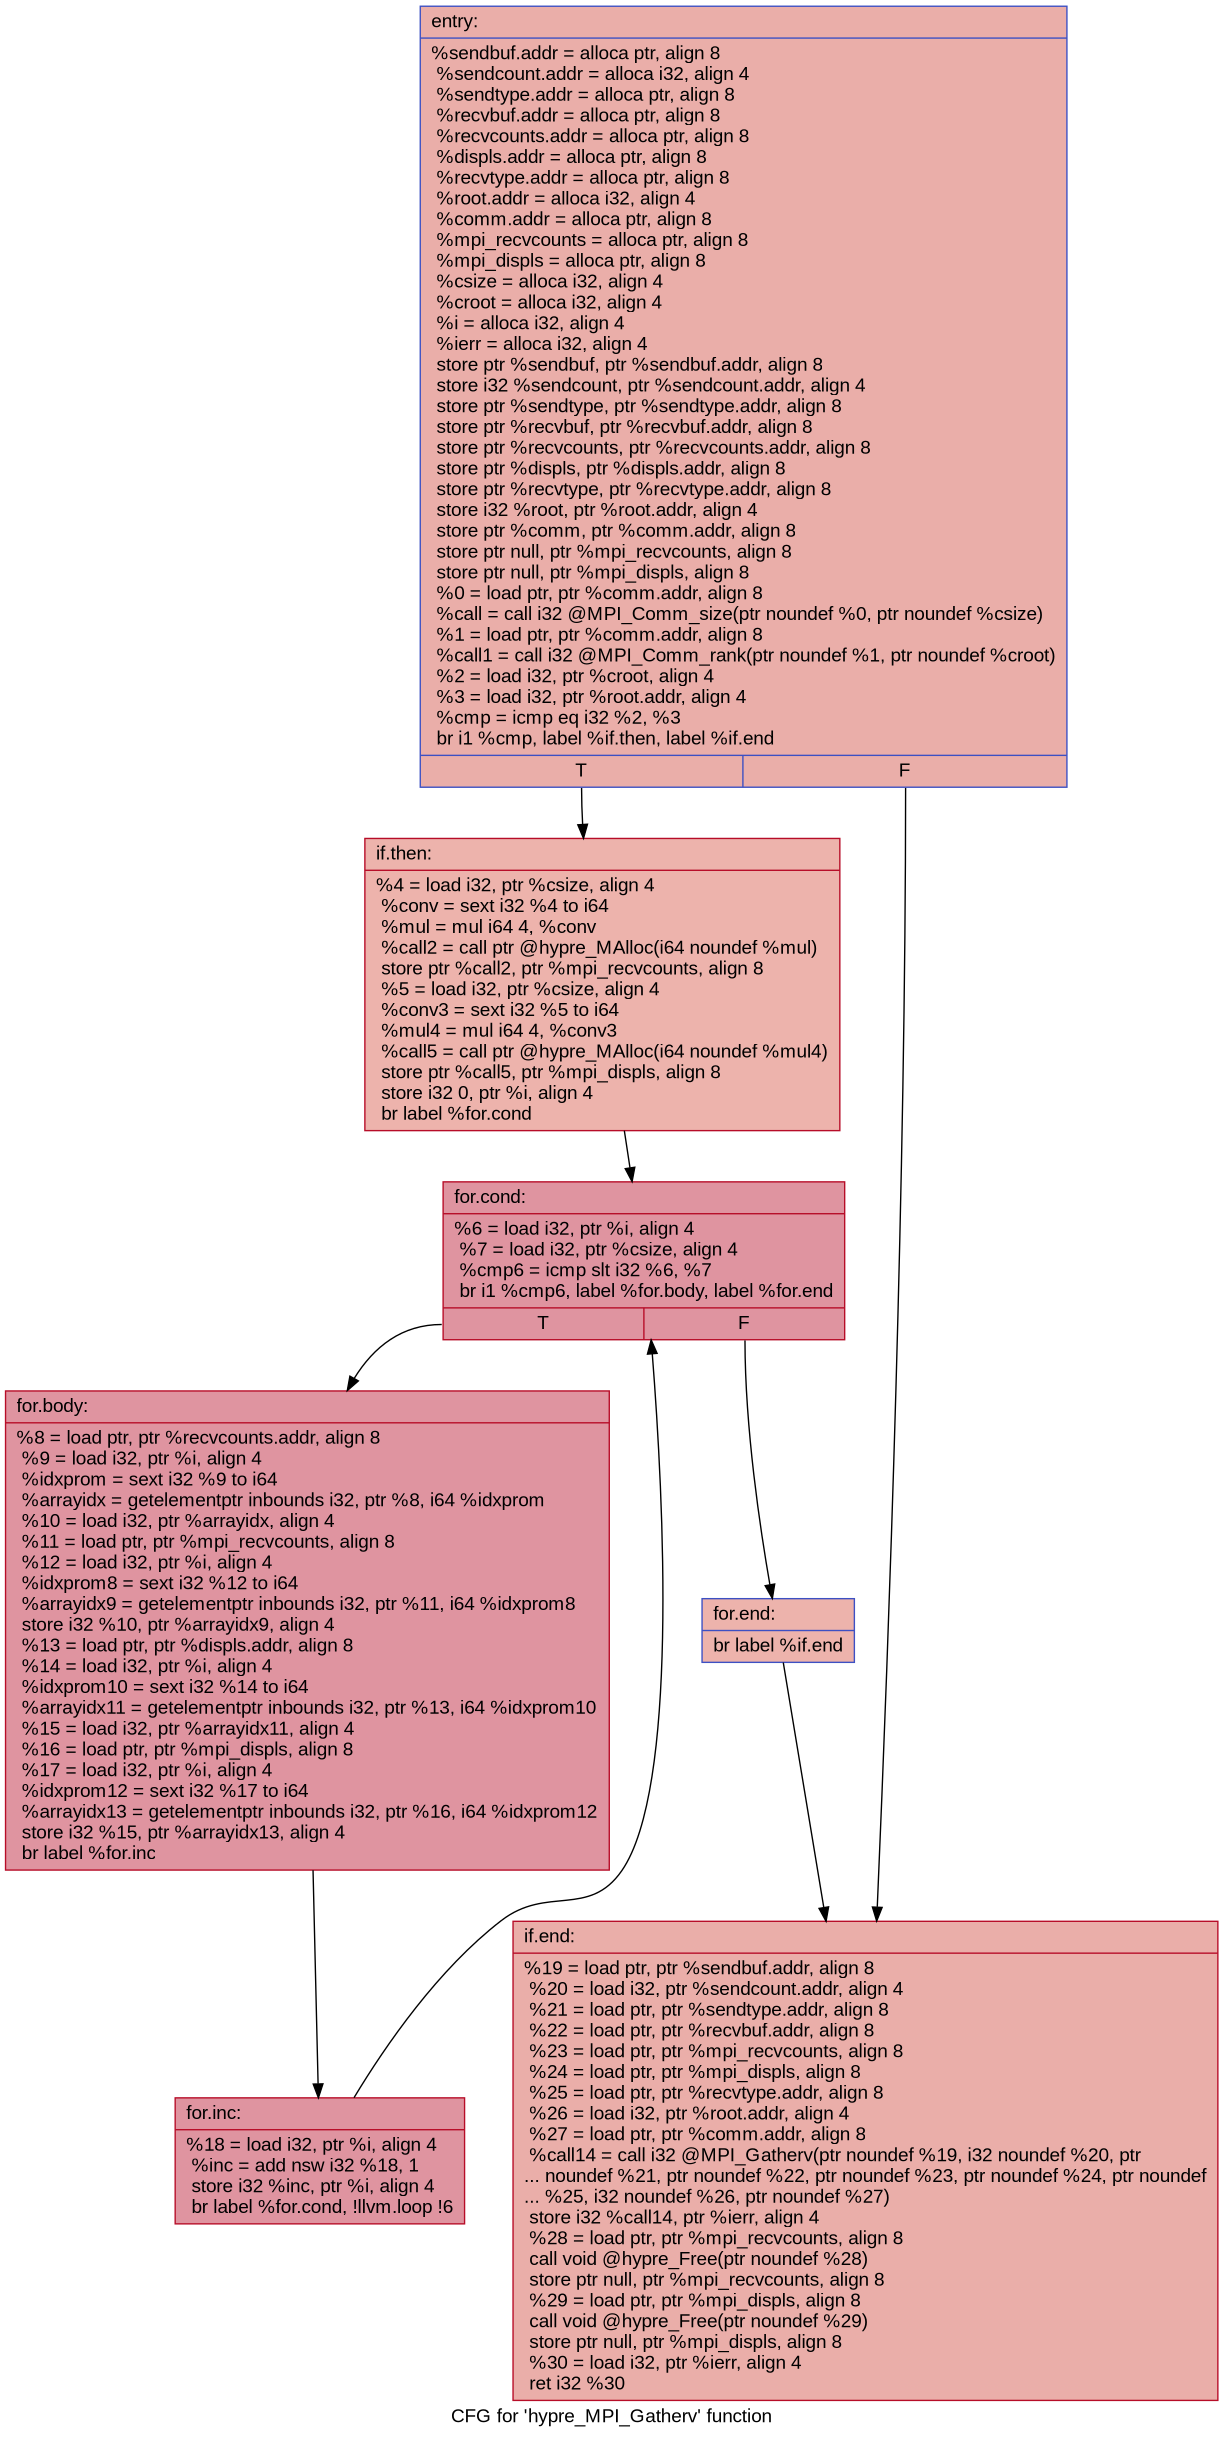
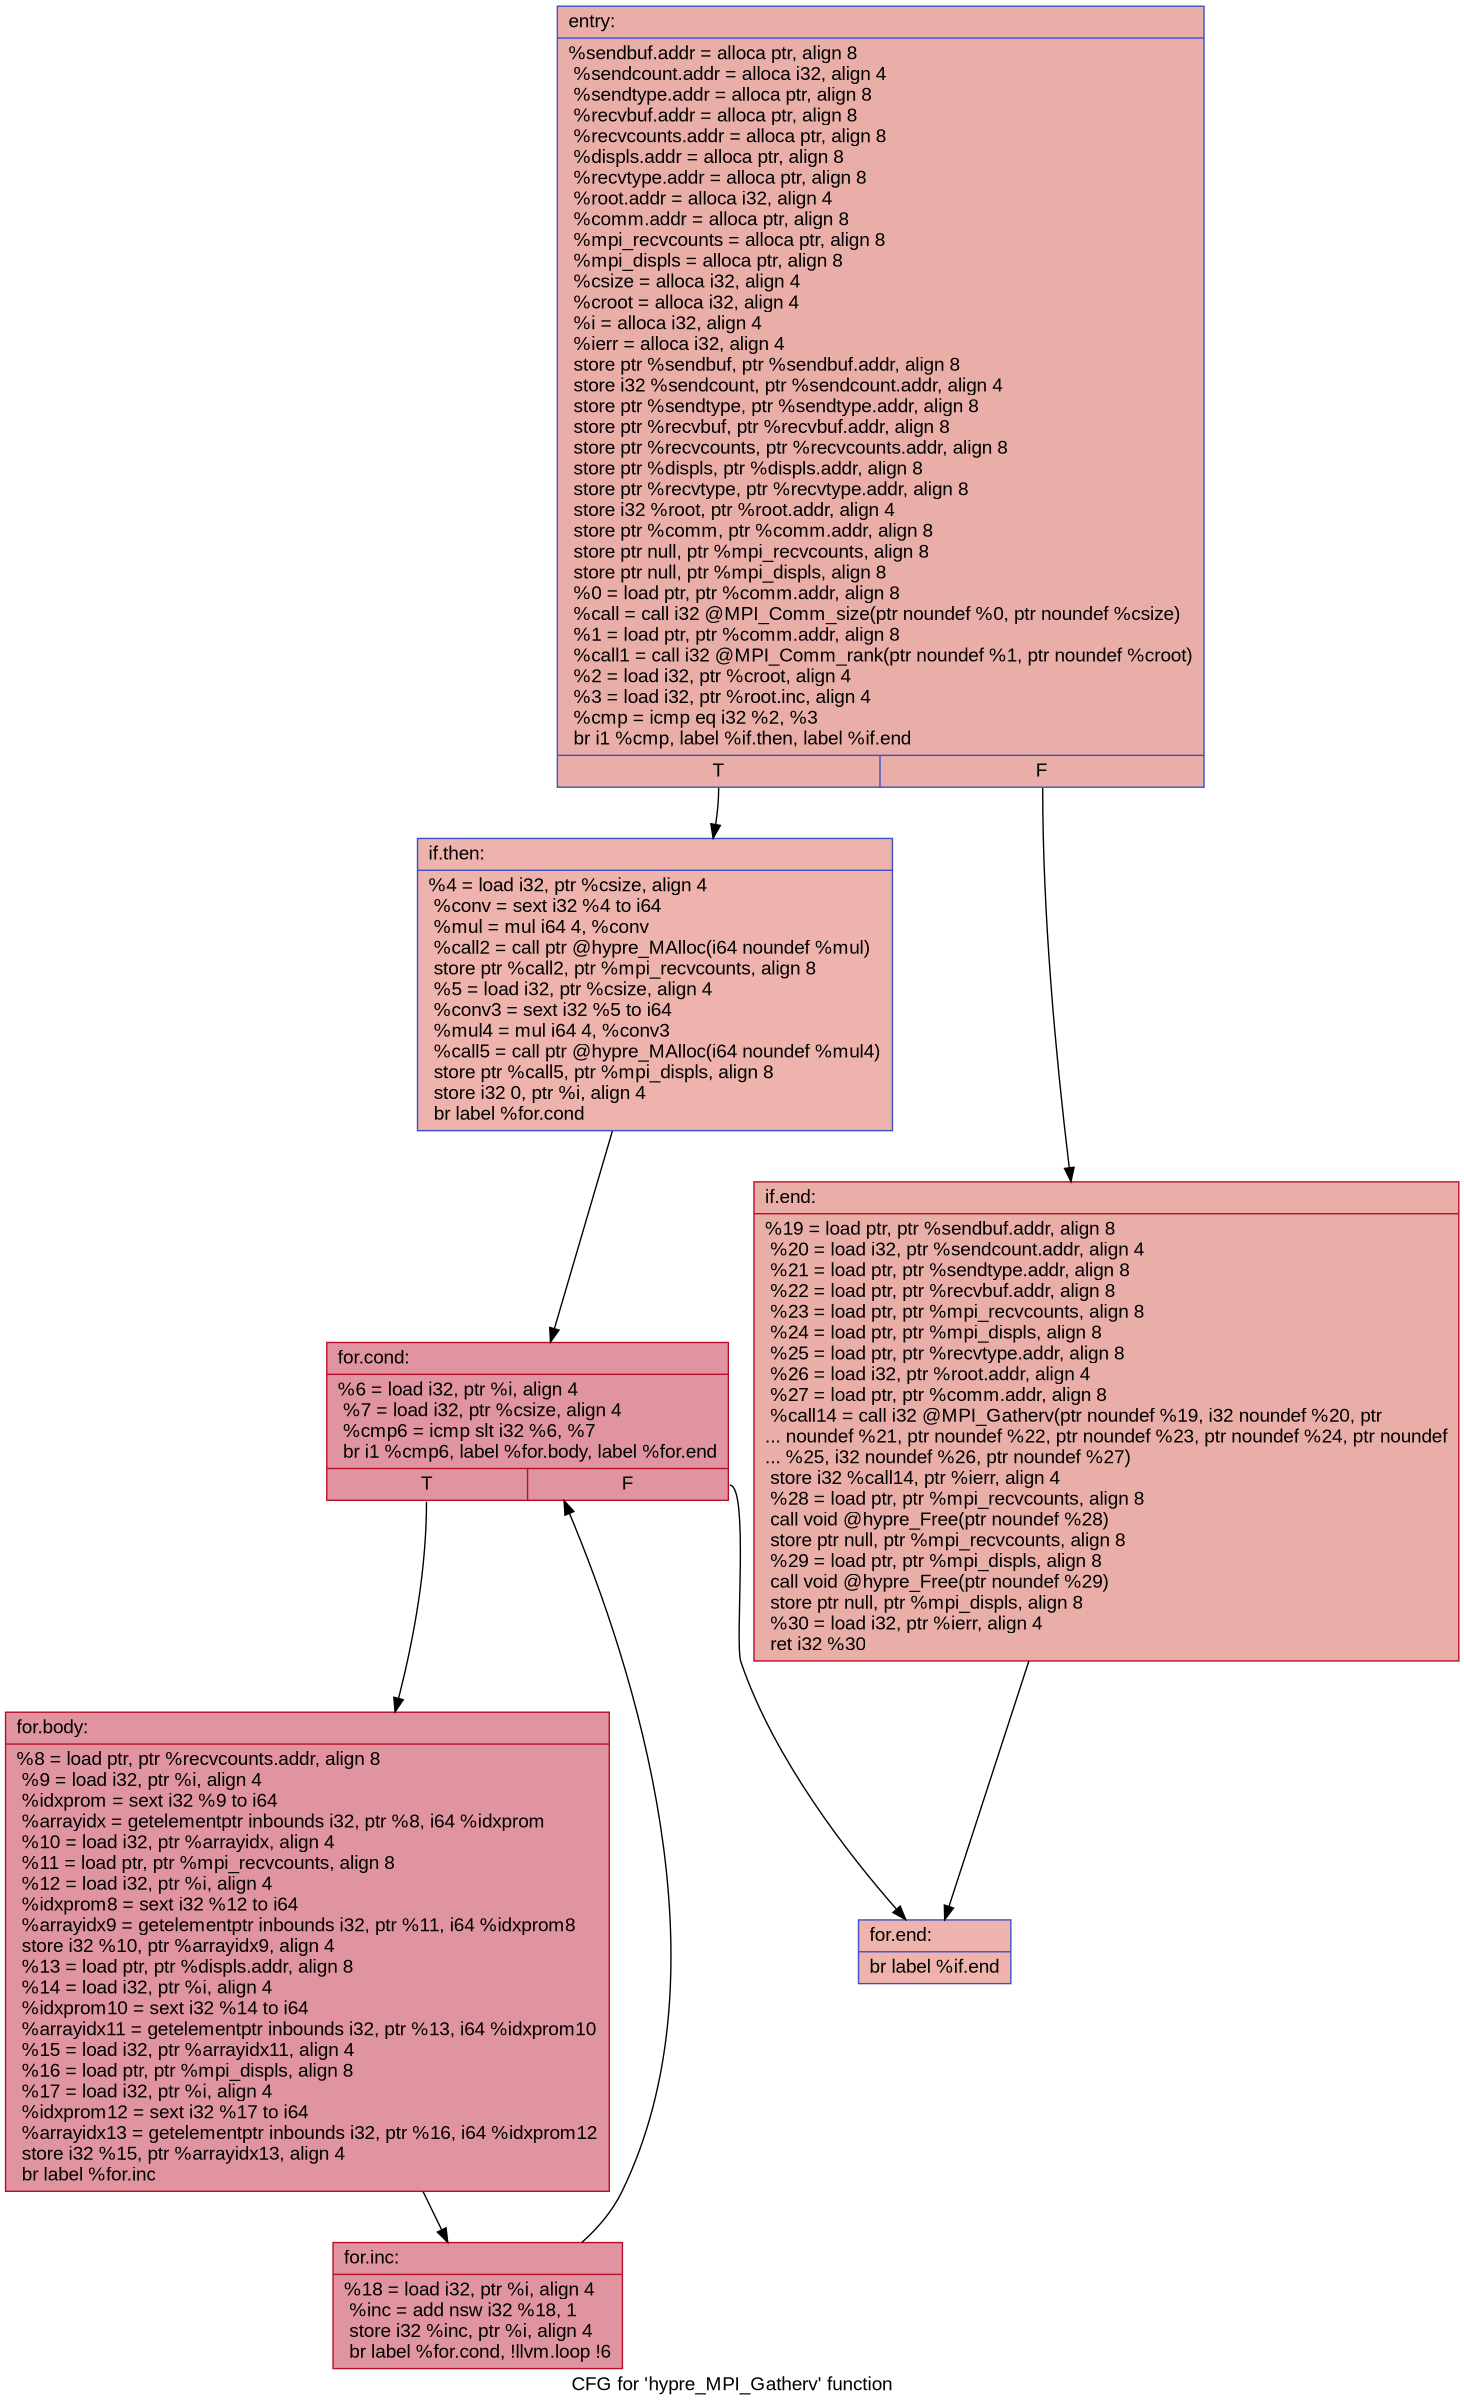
node "entry:": text "%3 = load i32, ptr %root.addr, align 4" -> "%3 = load i32, ptr %root.inc, align 4"
node "if.then:": color #b70d28ff -> #3d50c3ff
edge "for.end:" -> "if.end:": reversed
